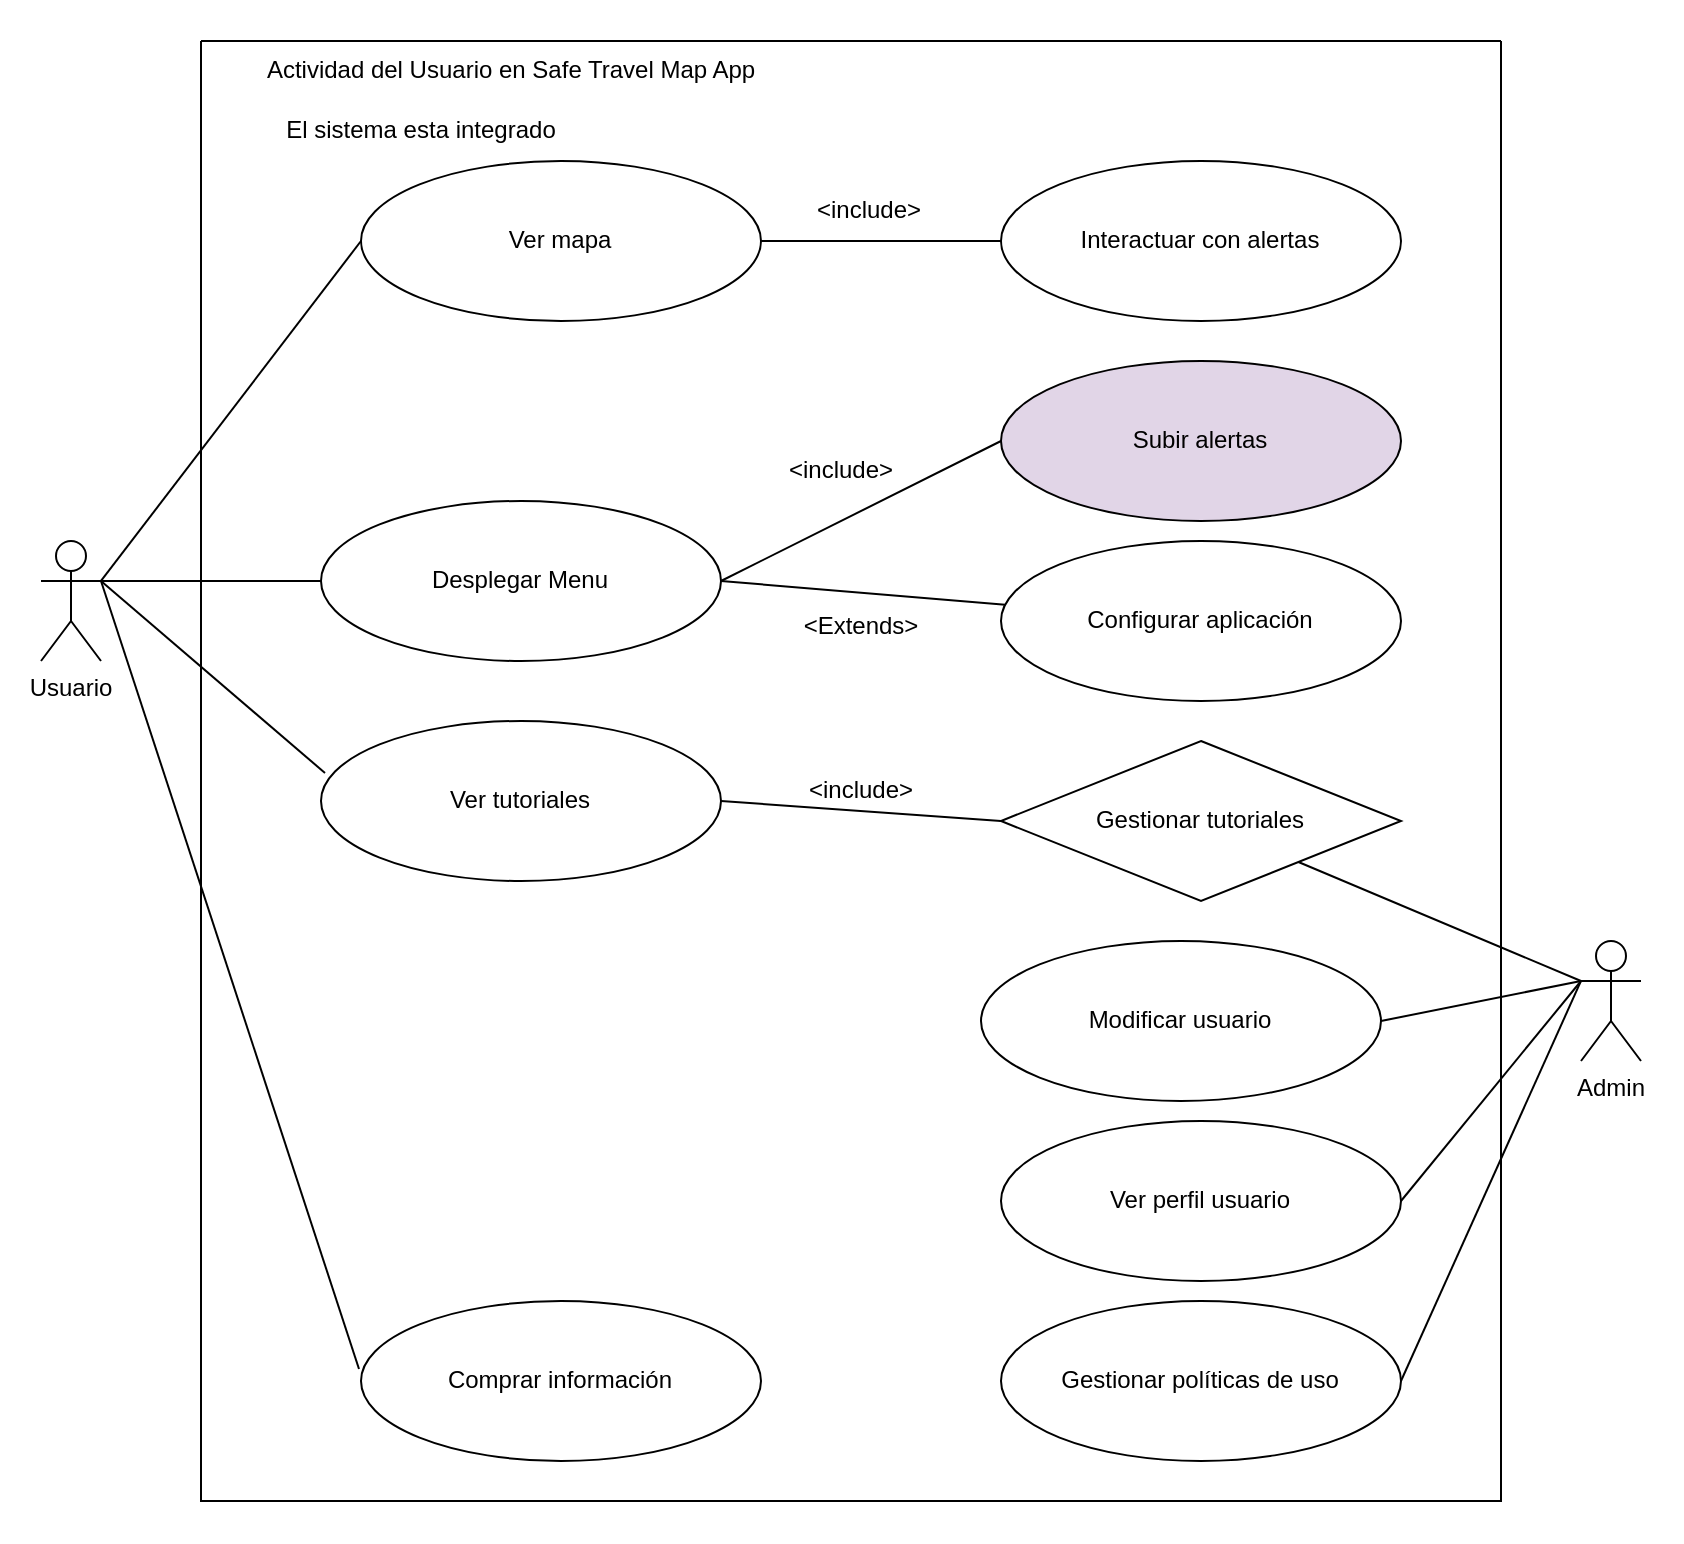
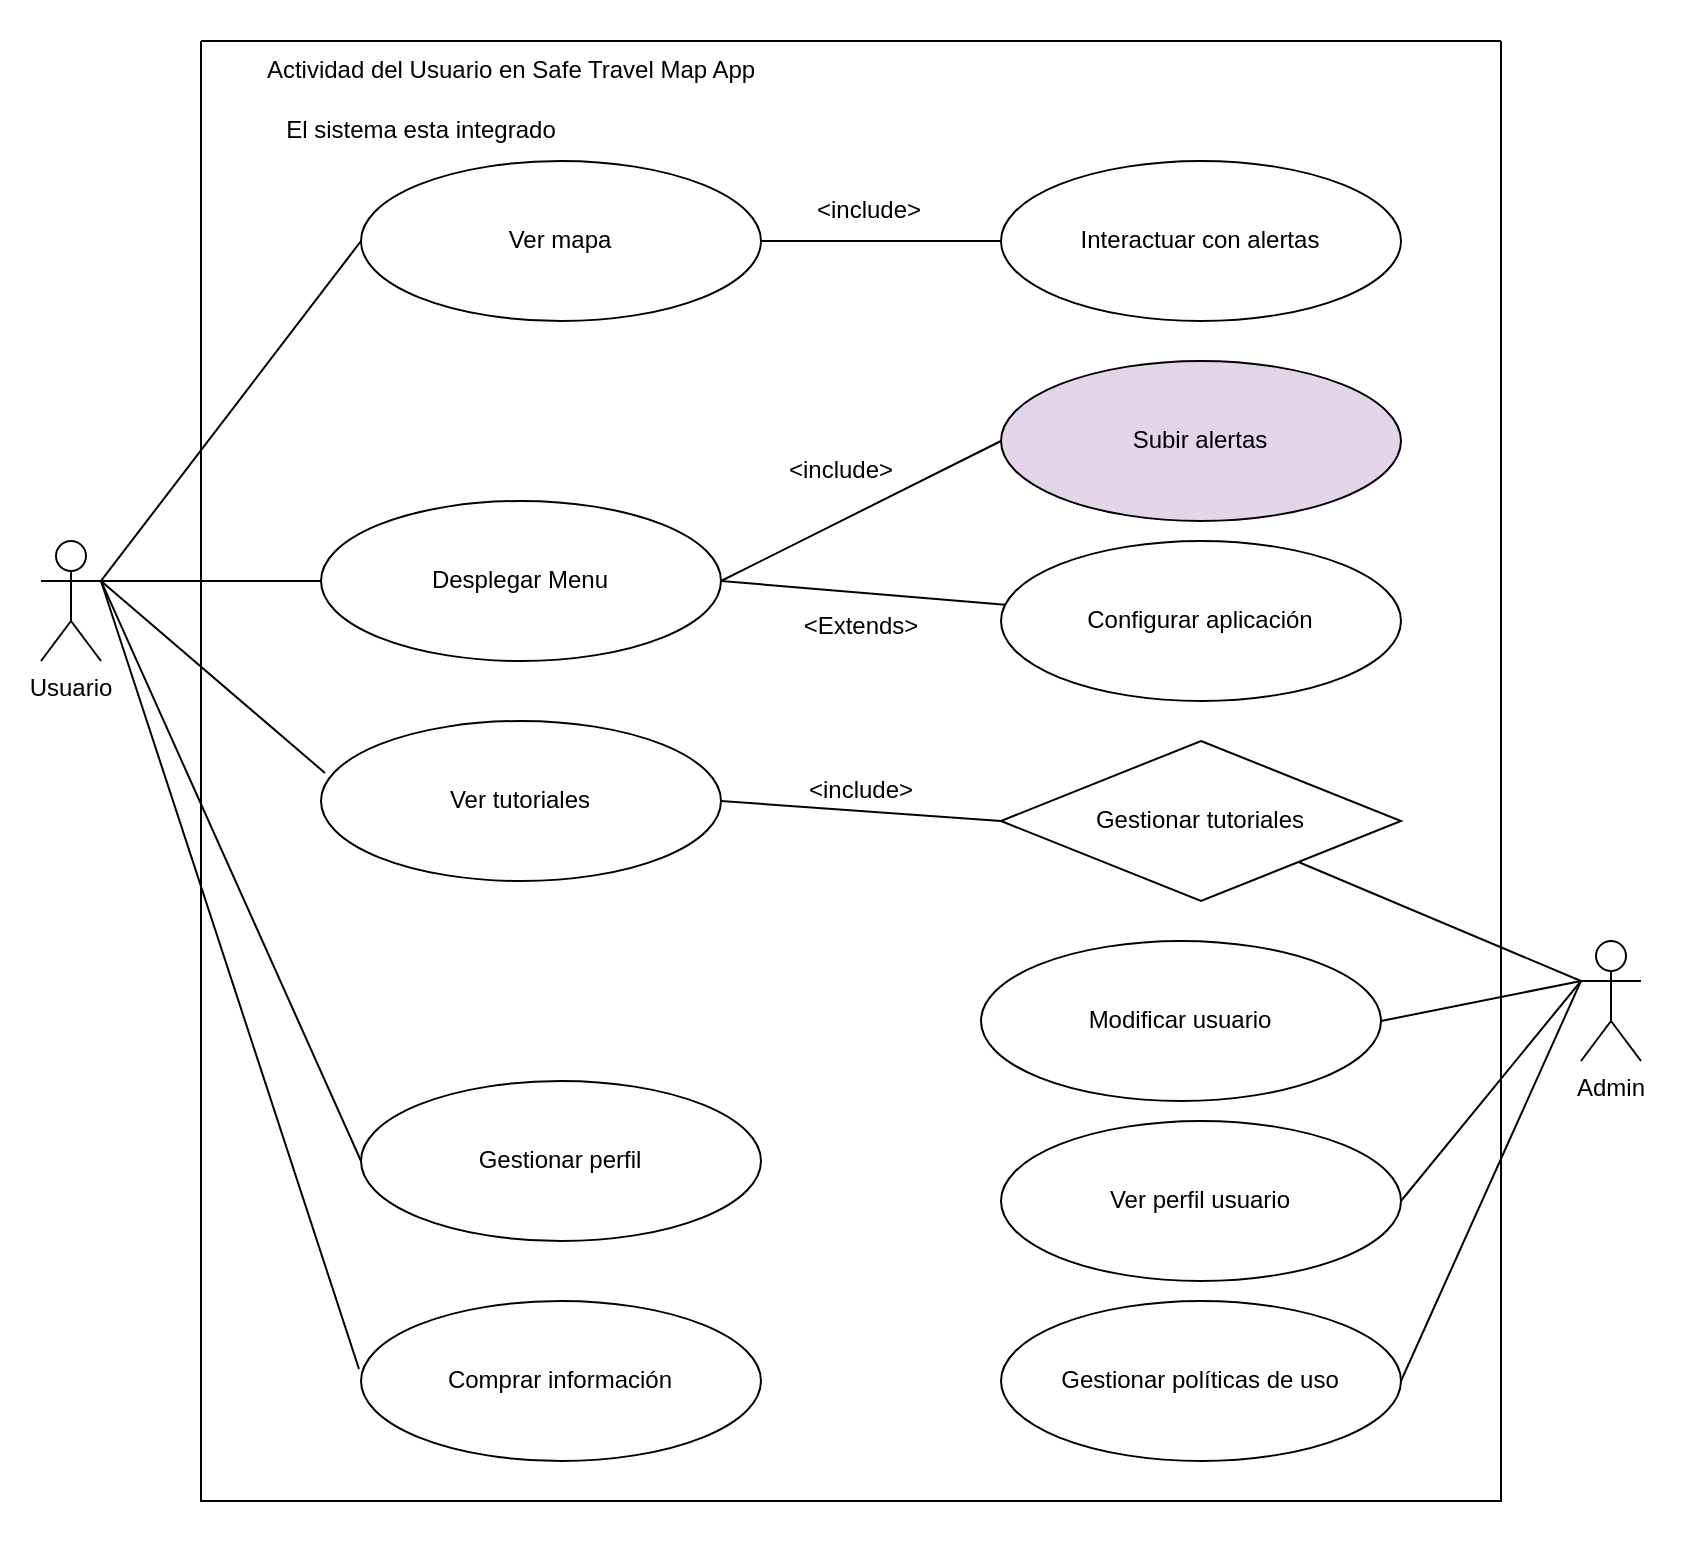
edge "Usuario" -- "Gestionar perfil": added
node "Gestionar perfil": added
